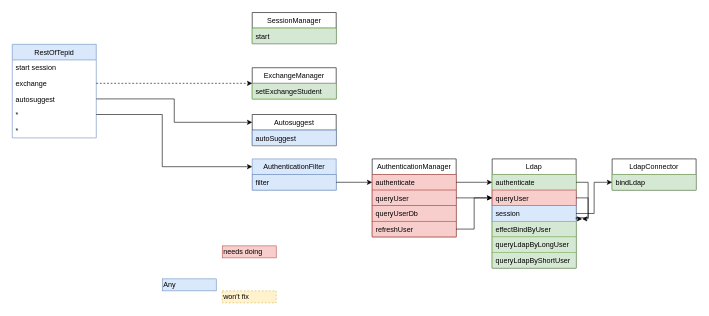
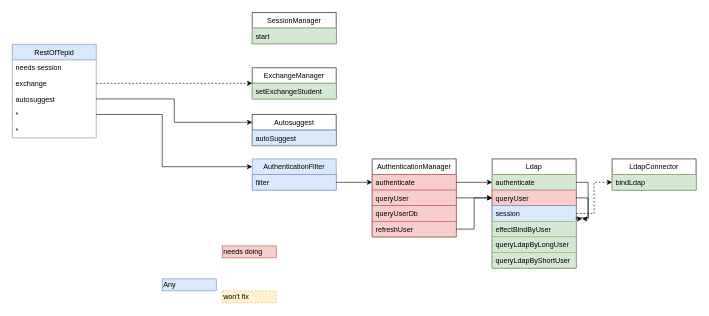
node "start session": label "start session" -> "needs session"
edge "session" -> "bindLdap": style solid -> dashed
